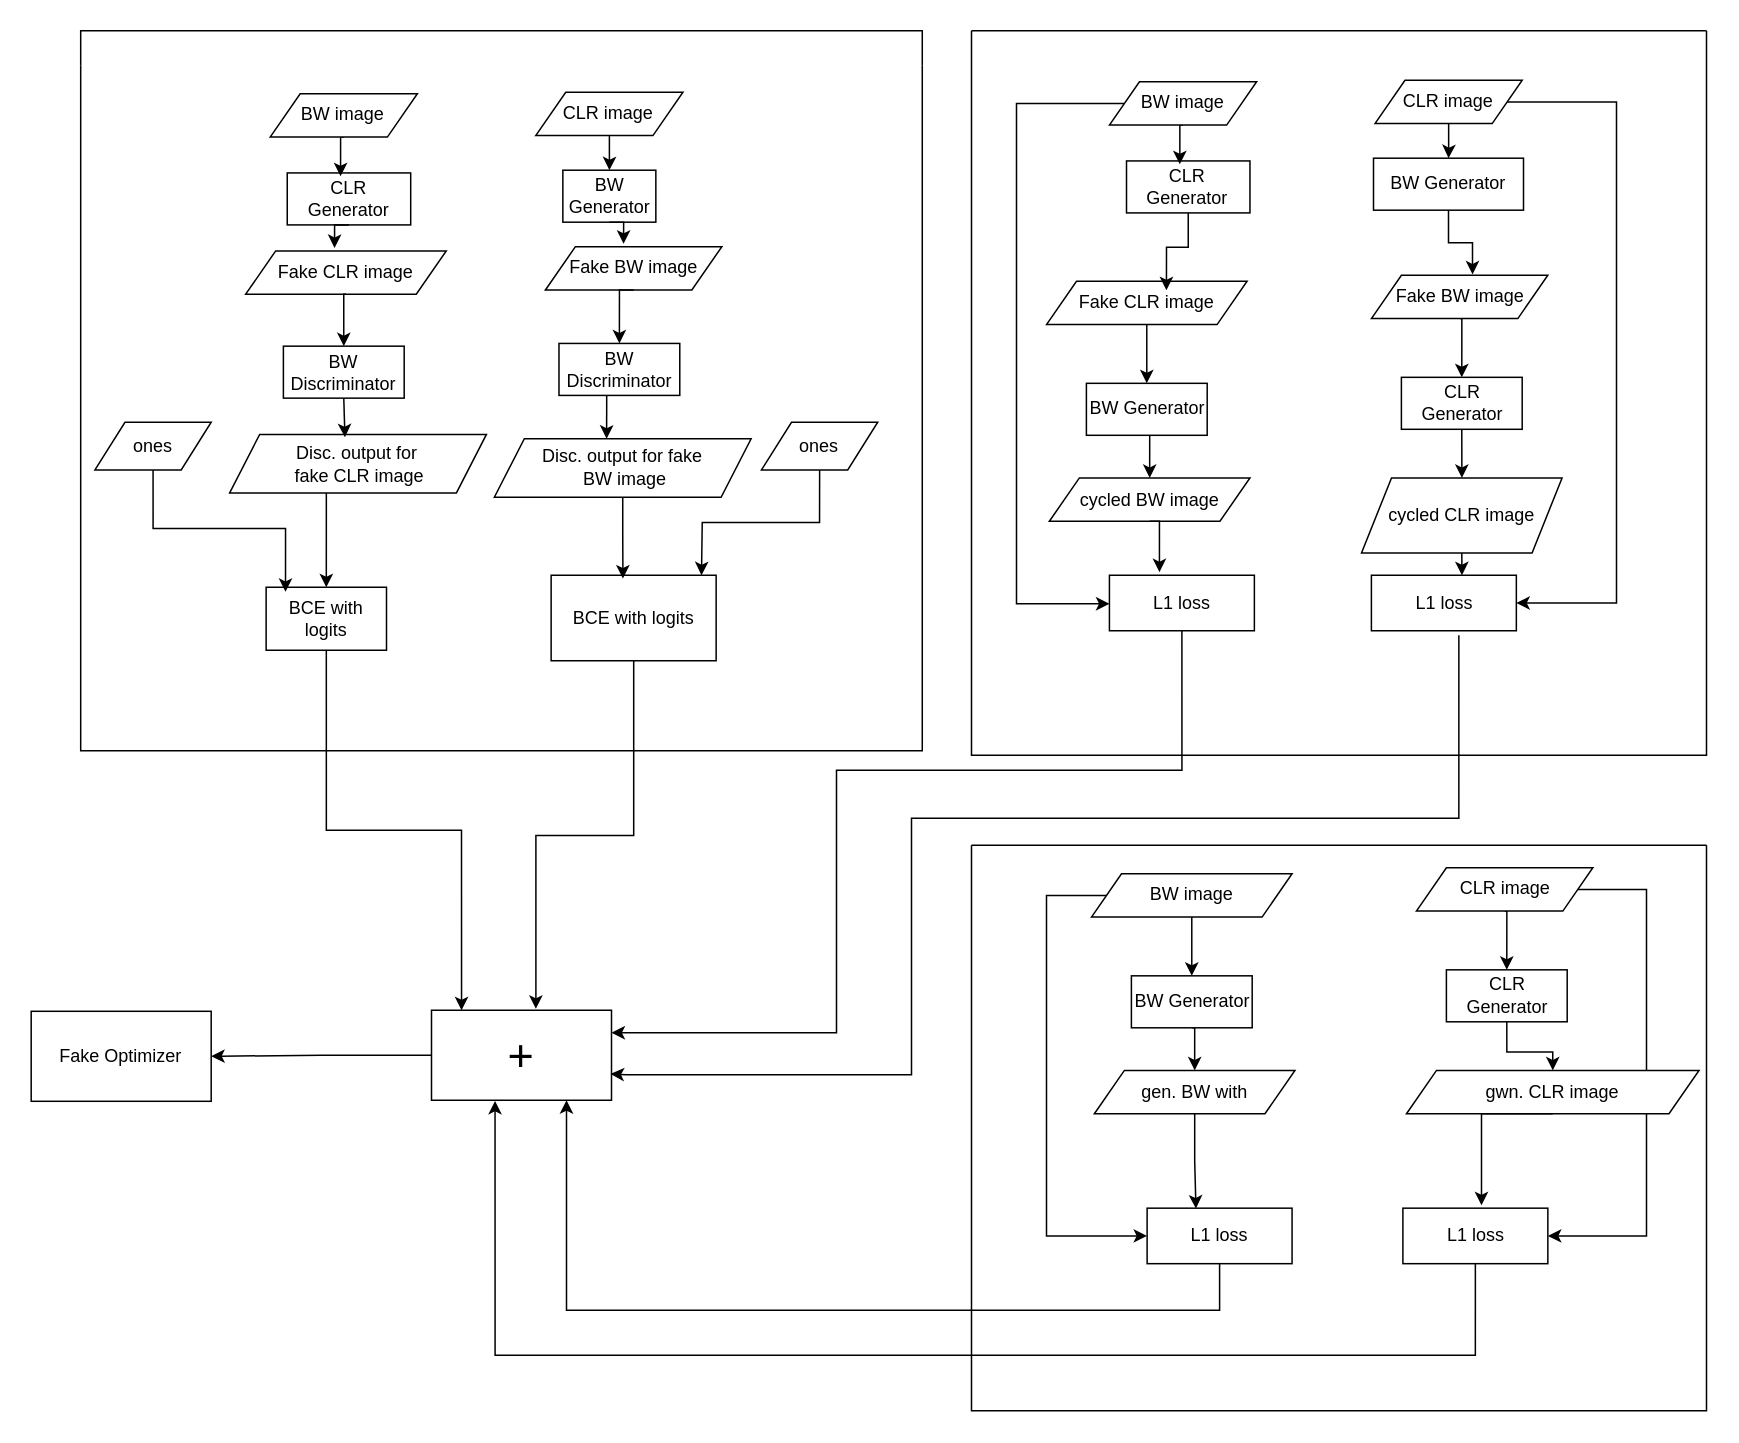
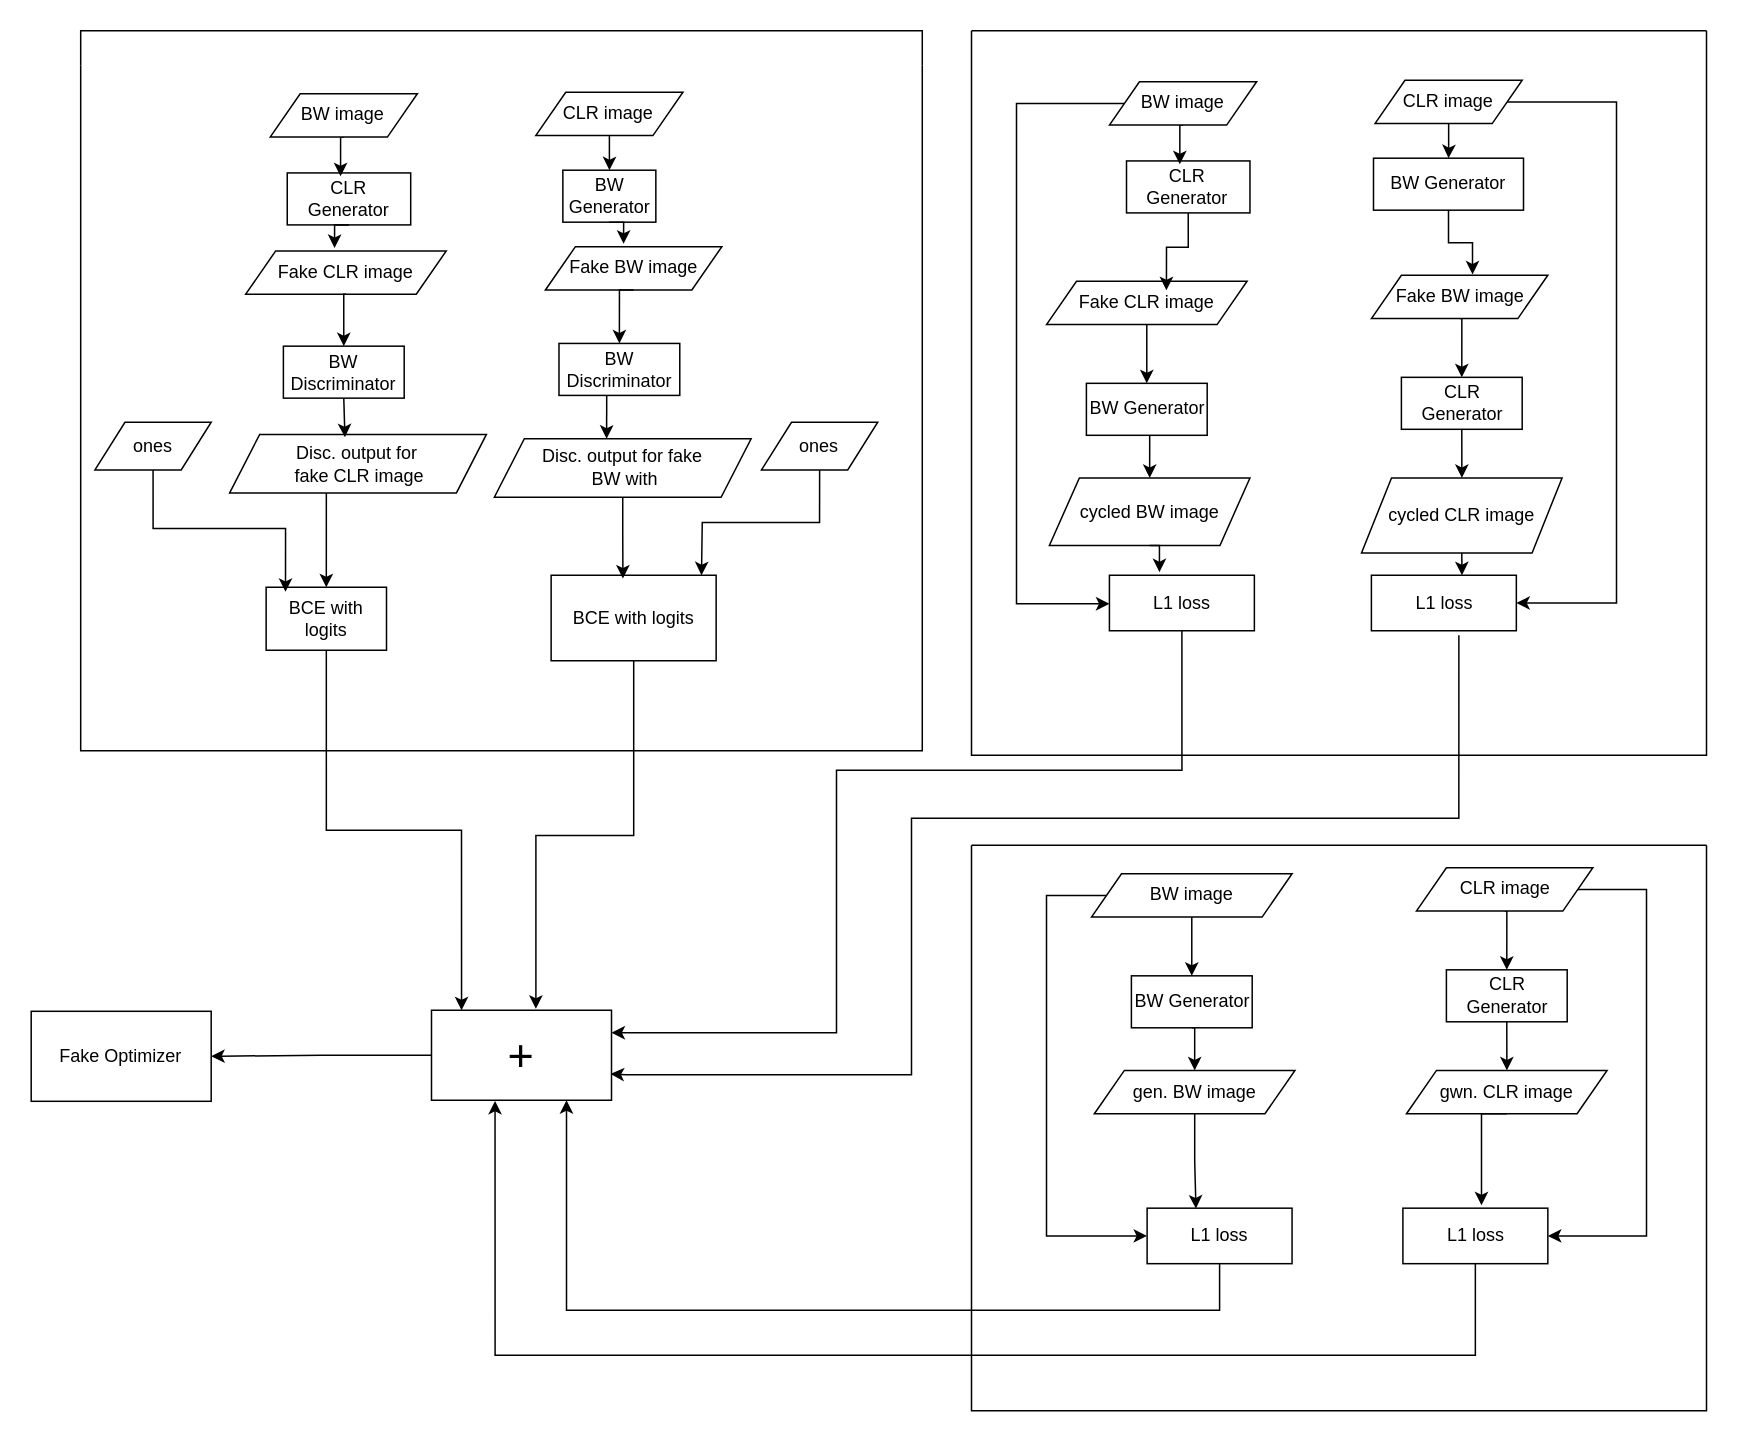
node "Disc. output for fake BW image": label "Disc. output for fake BW image" -> "Disc. output for fake BW with"
node "cycled BW image": size 201x43 -> 201x68
node "gwn. CLR image": size 293x43 -> 201x43
node "gen. BW with": label "gen. BW with" -> "gen. BW image"
